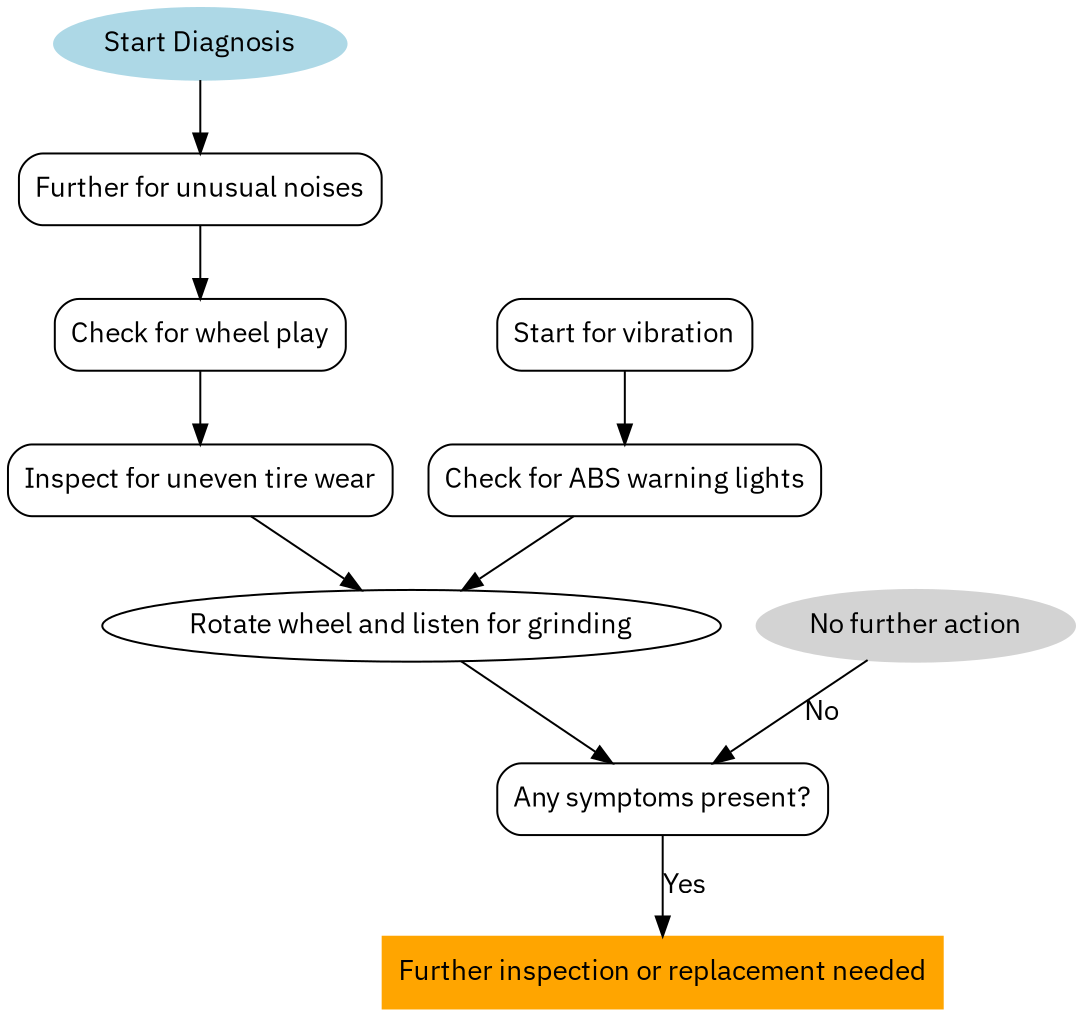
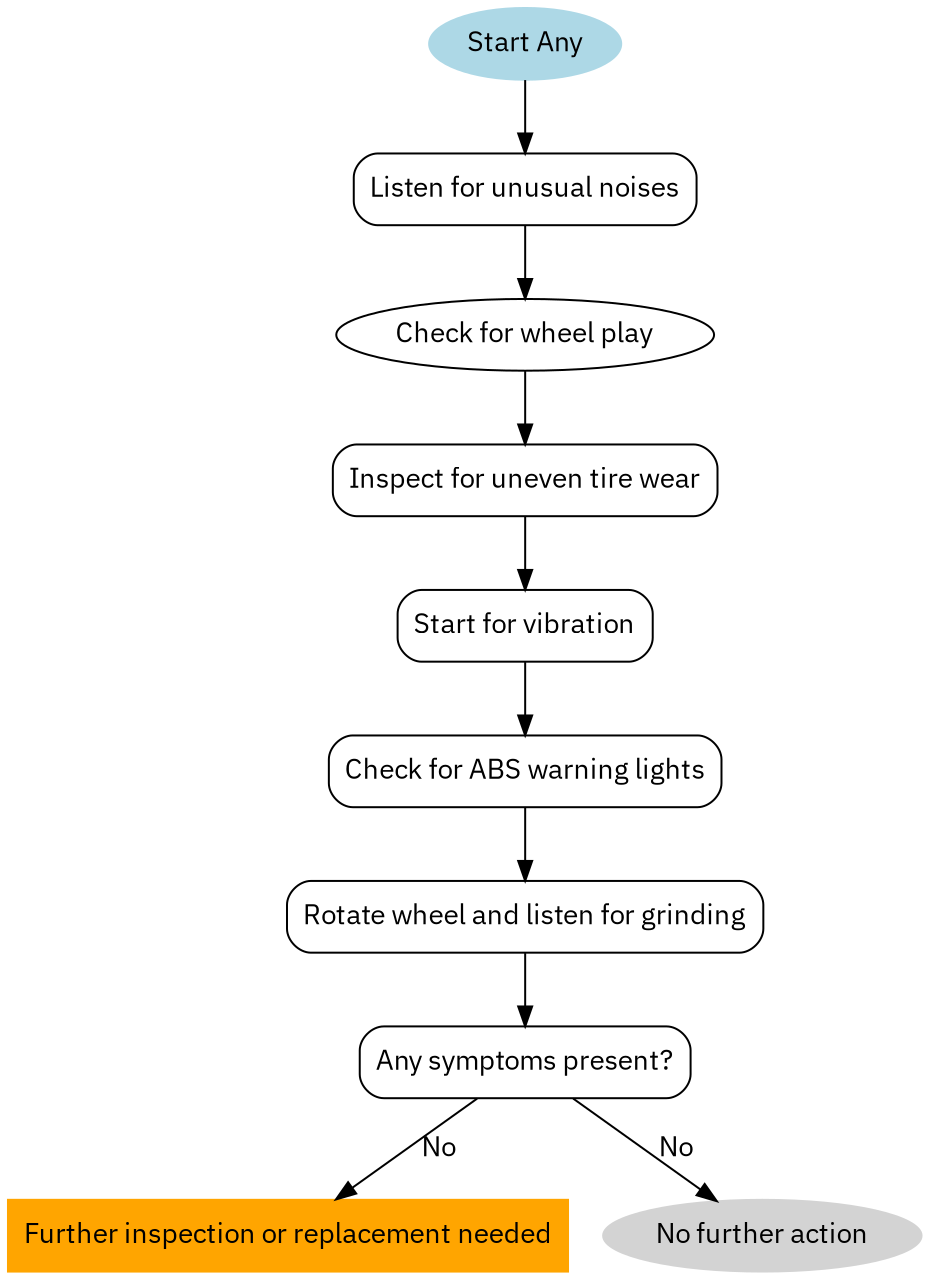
node "Start Diagnosis": label "Start Diagnosis" -> "Start Any"
node "Further for unusual noises": label "Further for unusual noises" -> "Listen for unusual noises"
node "Check for wheel play": shape box -> ellipse
edge "Inspect for uneven tire wear" -> "Rotate wheel and listen for grinding": now "Inspect for uneven tire wear" -> "Start for vibration"
node "Rotate wheel and listen for grinding": shape ellipse -> box
edge "No further action" -> "Any symptoms present?": reversed
edge "Any symptoms present?" -> "Further inspection or replacement needed": label "Yes" -> "No"
